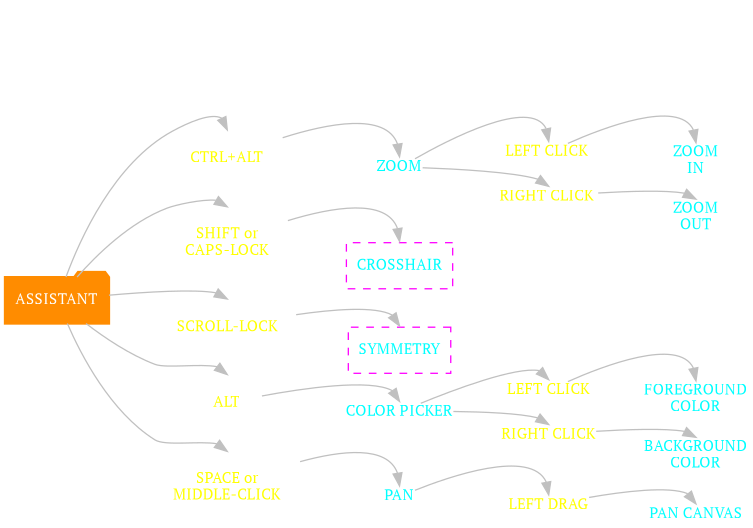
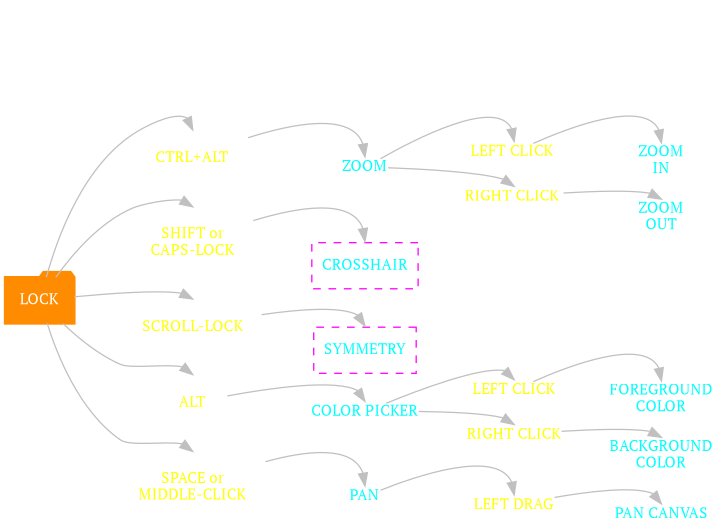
node "ASSISTANT": label "ASSISTANT" -> "LOCK"
